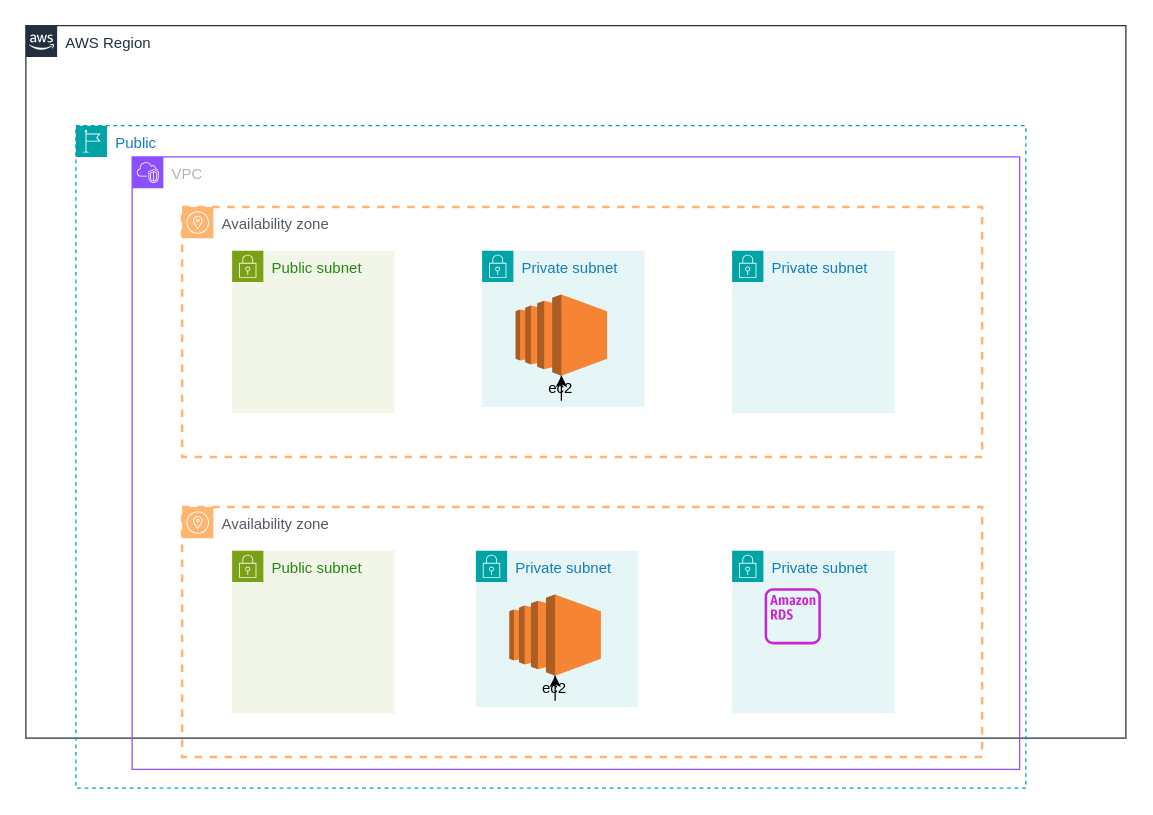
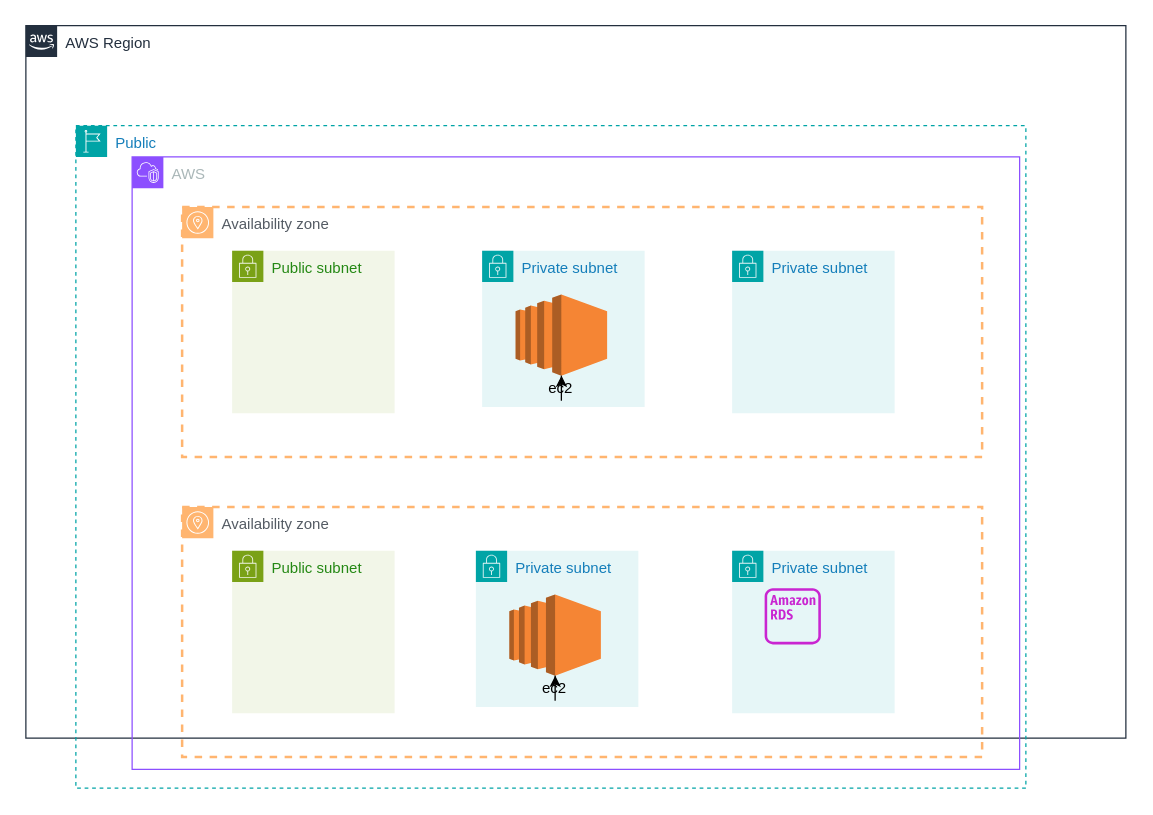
node "VPC": label "VPC" -> "AWS"
